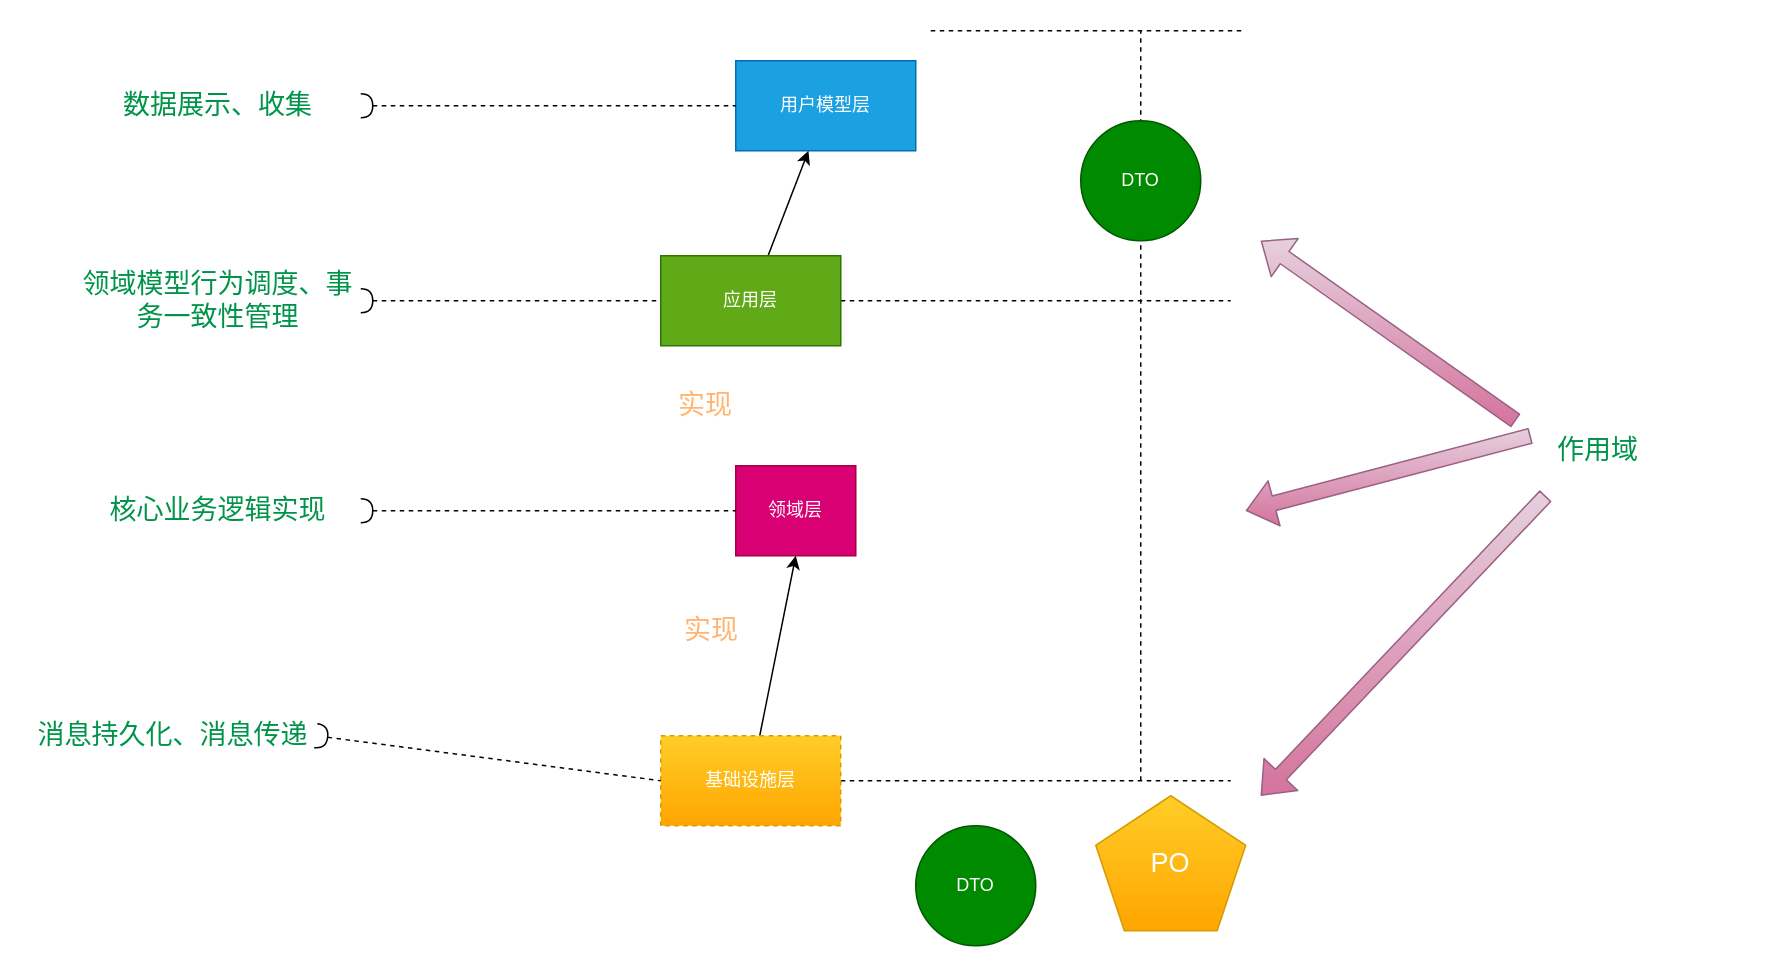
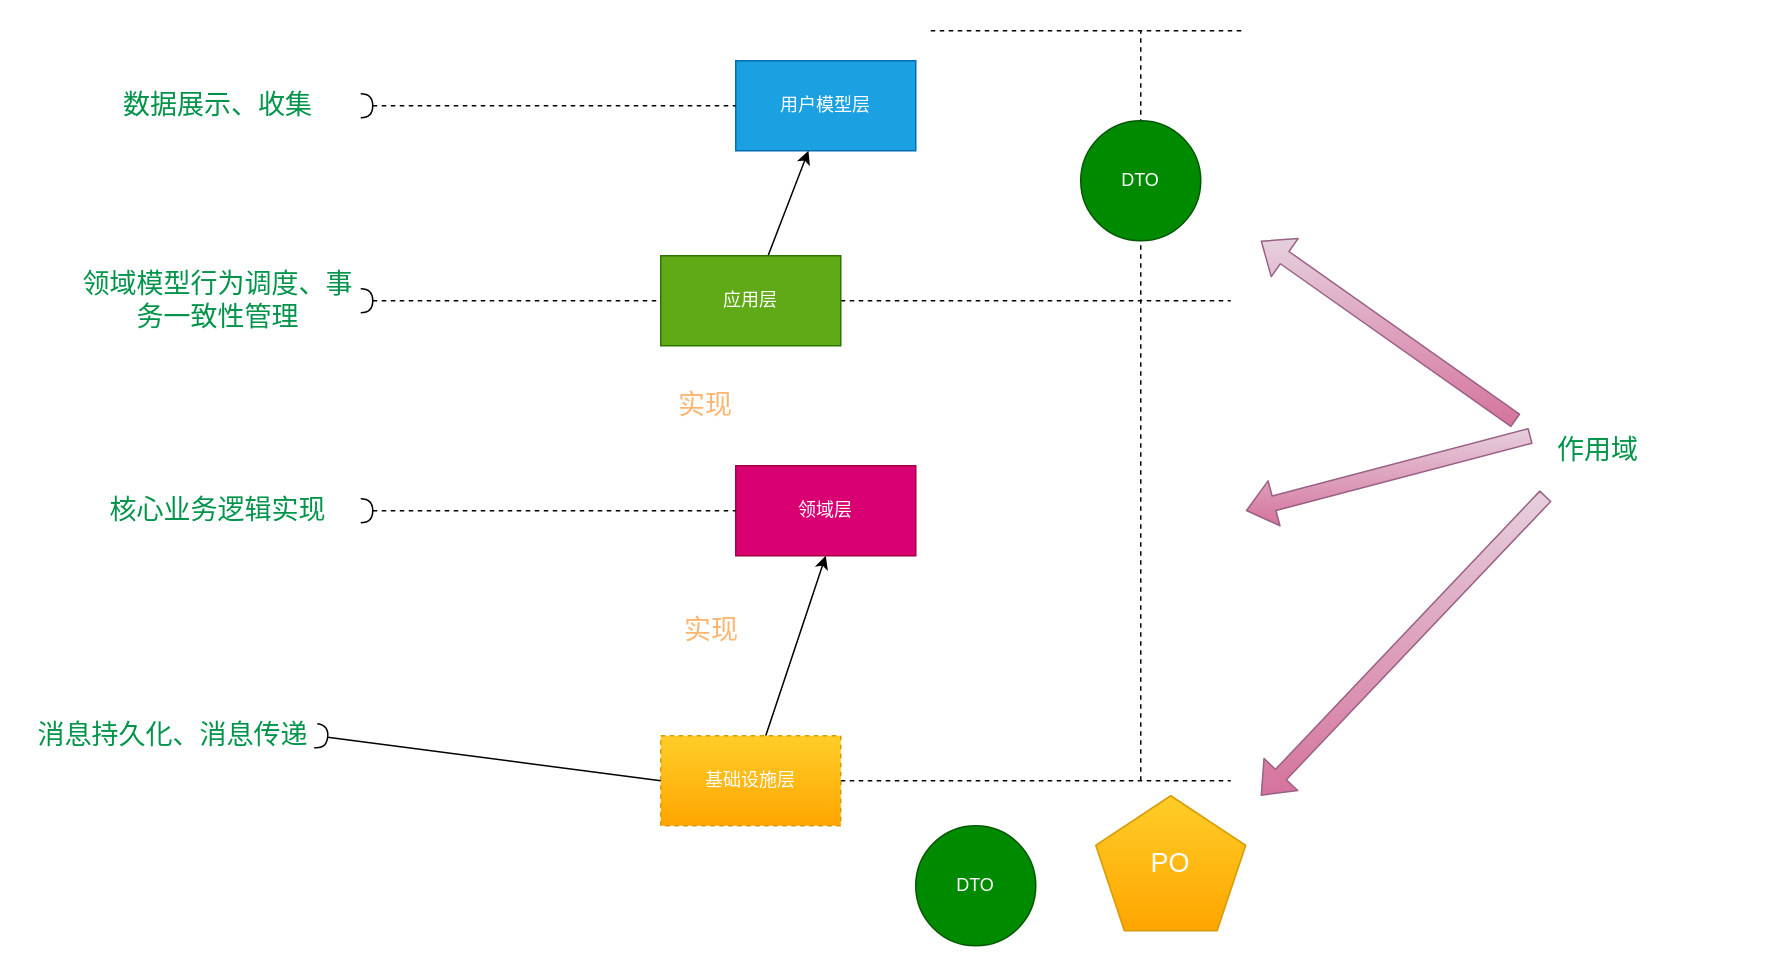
node "领域层": size 120x90 -> 180x90
edge "基础设施层" -> "消息持久化、消息传递": style dashed -> solid
